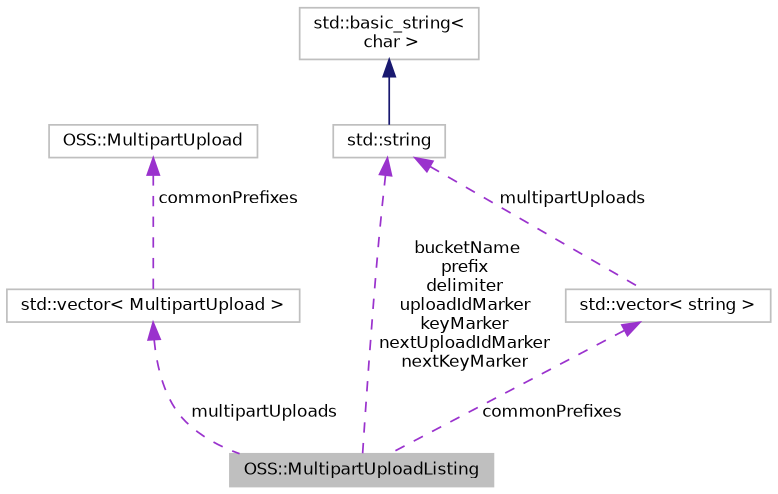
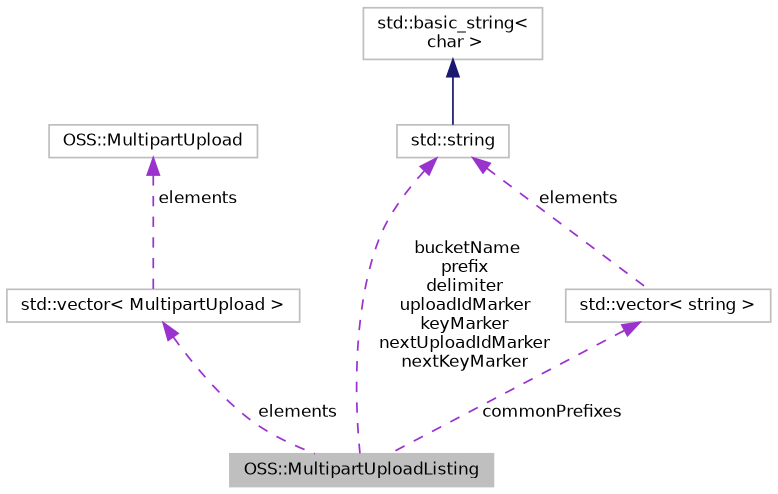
edge "std::vector< MultipartUpload >" -> "OSS::MultipartUpload": label " commonPrefixes" -> " elements"
edge "std::vector< string >" -> "std::string": label " multipartUploads" -> " elements"
edge "OSS::MultipartUploadListing" -> "std::vector< MultipartUpload >": label " multipartUploads" -> " elements"
